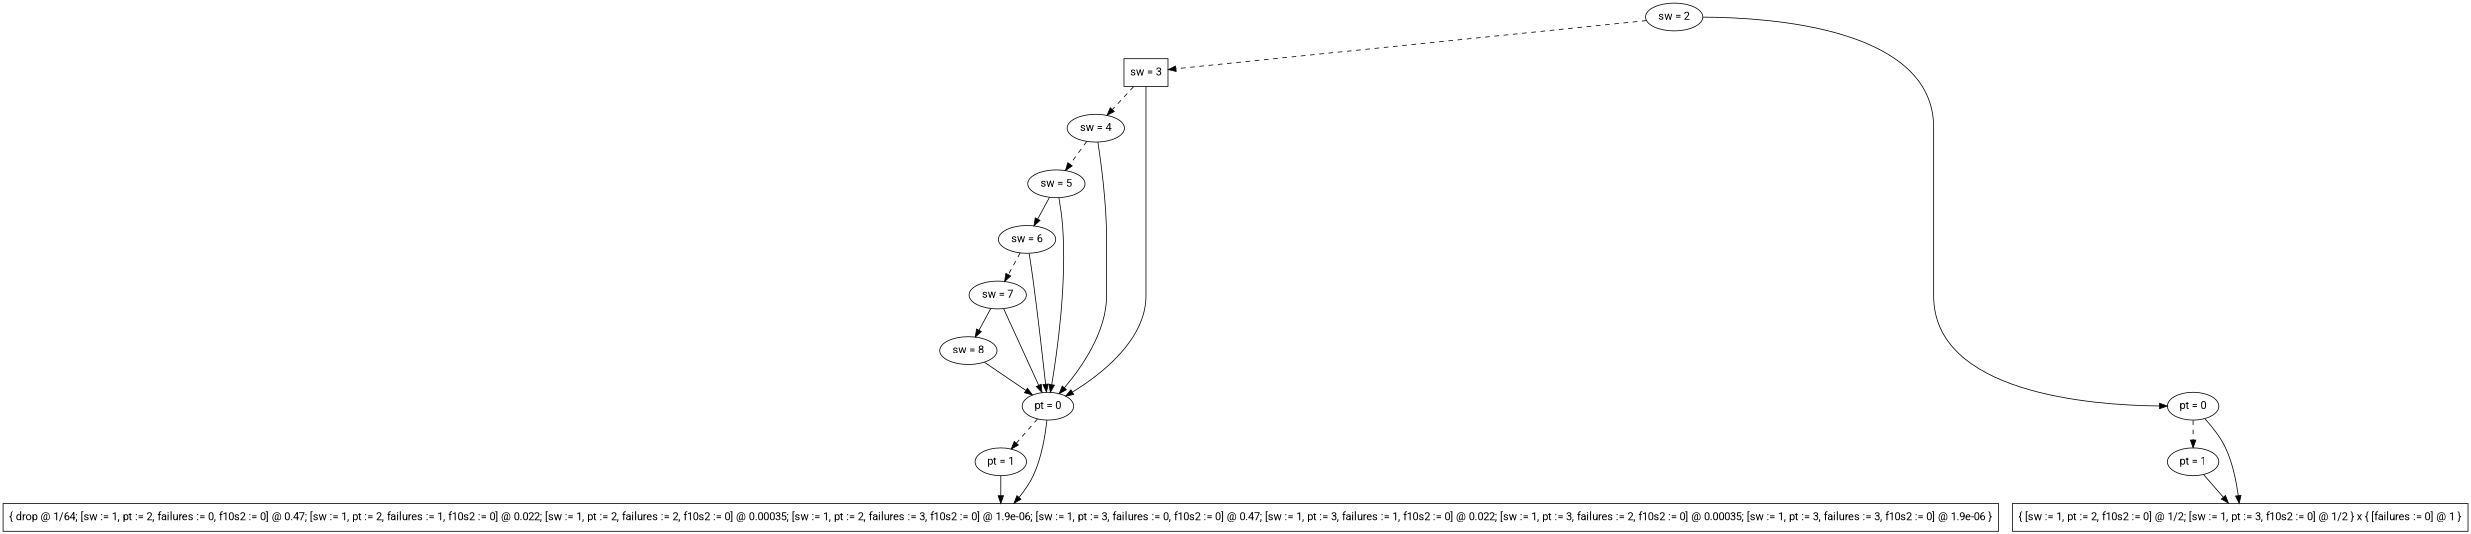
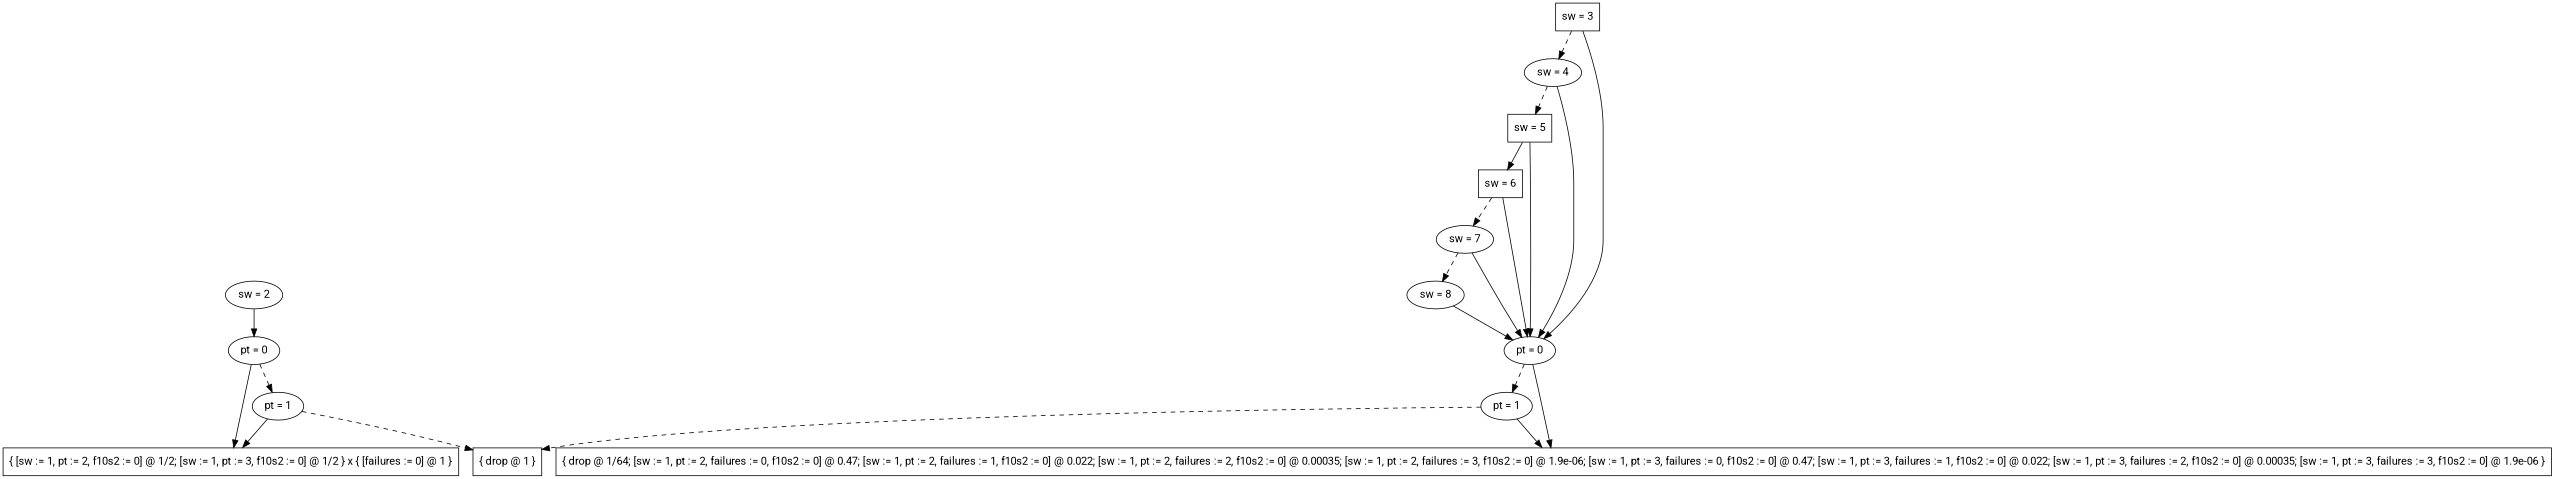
edge "sw = 2" -> "sw = 3": removed
node "sw = 5": shape ellipse -> box
node "sw = 6": shape ellipse -> box
edge "sw = 7" -> "sw = 8": style solid -> dashed
node "{ drop @ 1 }": added
